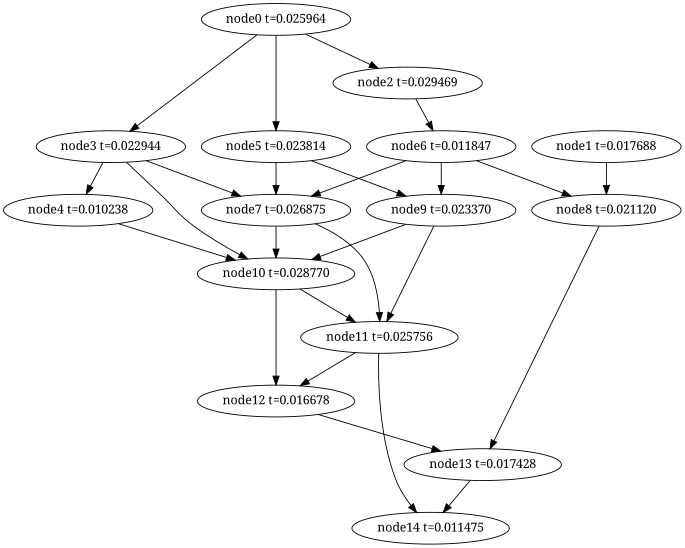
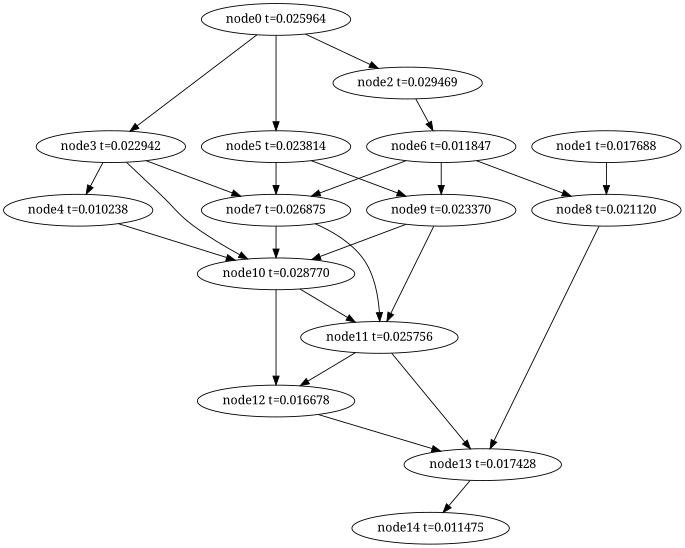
node "node3 t=0.022944": label "node3 t=0.022944" -> "node3 t=0.022942"
edge "node11 t=0.025756" -> "node14 t=0.011475": now "node11 t=0.025756" -> "node13 t=0.017428"
